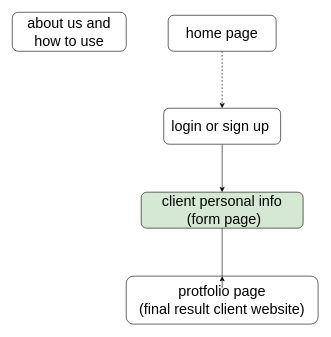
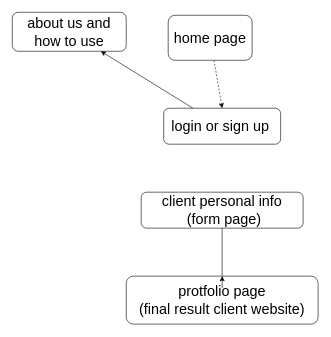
node "home page": size 108x36 -> 84x45
edge "login or sign up" -> "client personal info (form page)": now "login or sign up" -> "about us and how to use"
node "client personal info (form page)": fillcolor #d5e8d4 -> #ffffff
